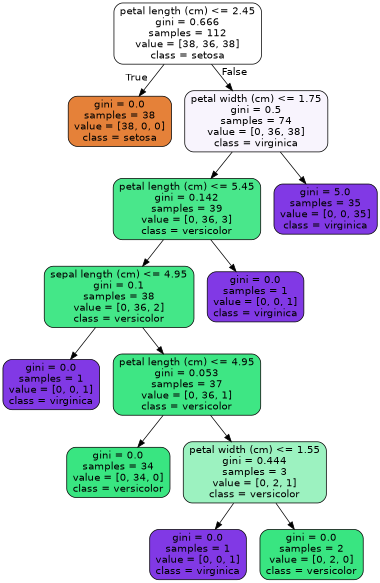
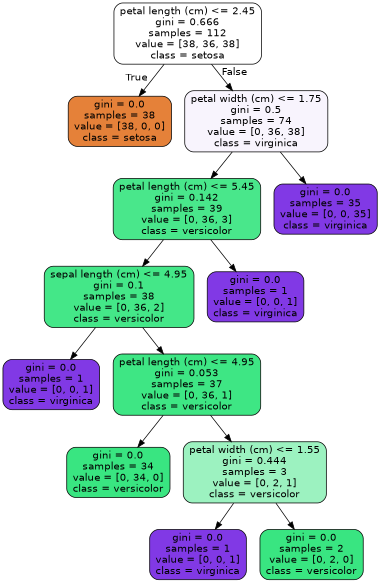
node "gini = 5.0 samples = 35 value = [0, 0, 35] class = virginica": label "gini = 5.0 samples = 35 value = [0, 0, 35] class = virginica" -> "gini = 0.0 samples = 35 value = [0, 0, 35] class = virginica"
